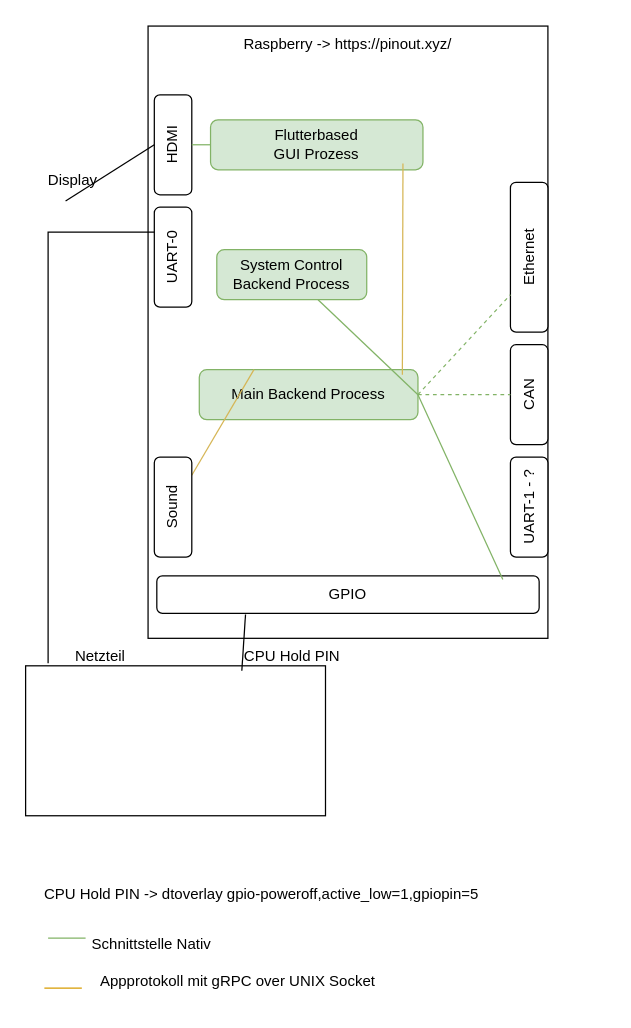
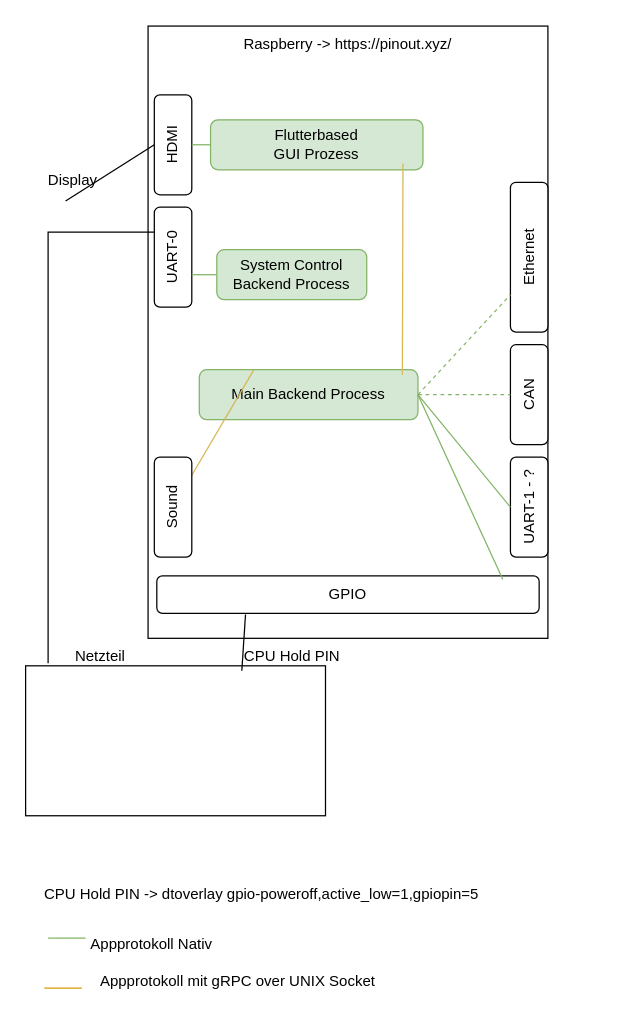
edge "UART-0" -- "System Control Backend Process": added
edge "System Control Backend Process" -- "Main Backend Process": now "UART-1 - ?" -- "Main Backend Process"
node "Schnittstelle Nativ": label "Schnittstelle Nativ" -> "Appprotokoll Nativ"
